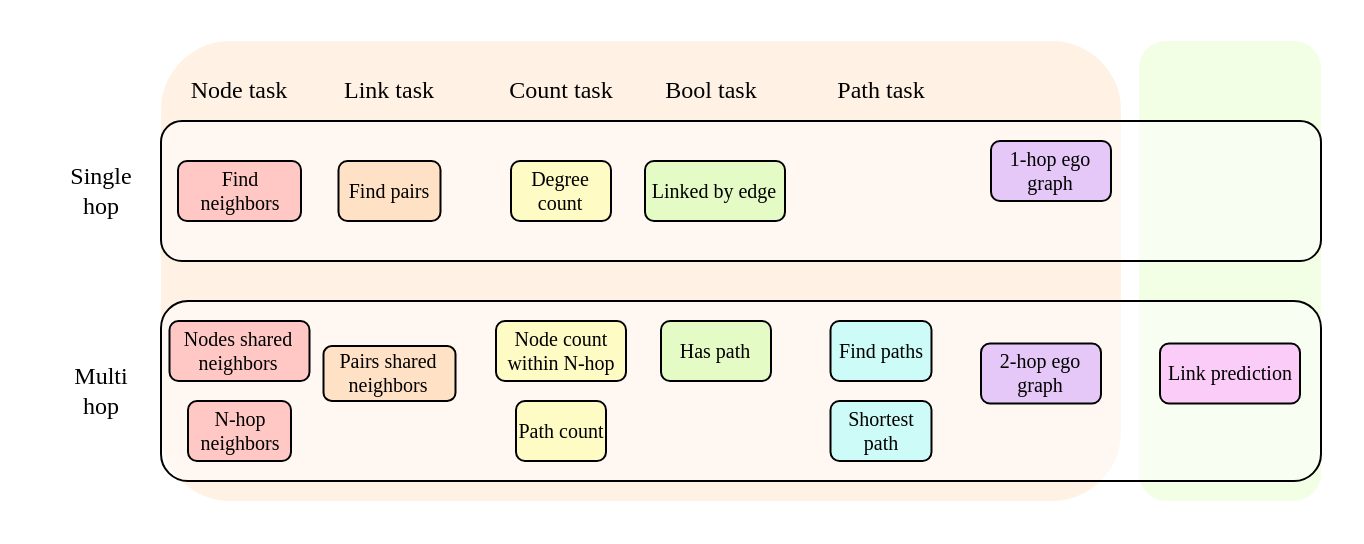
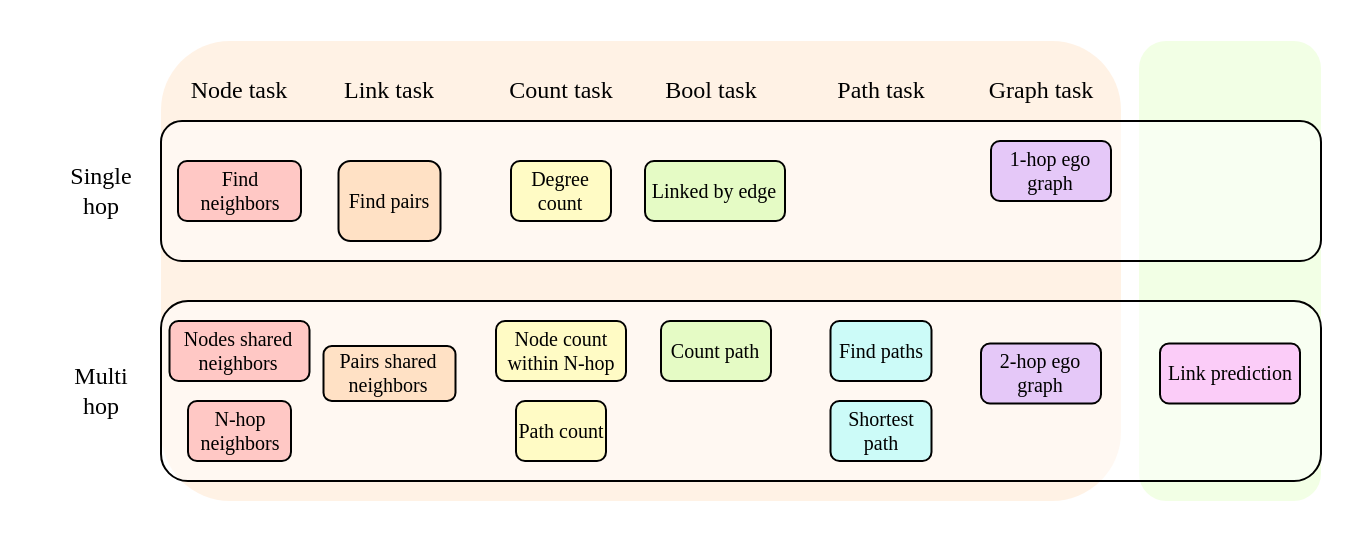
node "Graph task": added
node "Find pairs": size 102x60 -> 102x80
node "Has path": label "Has path" -> "Count path"
